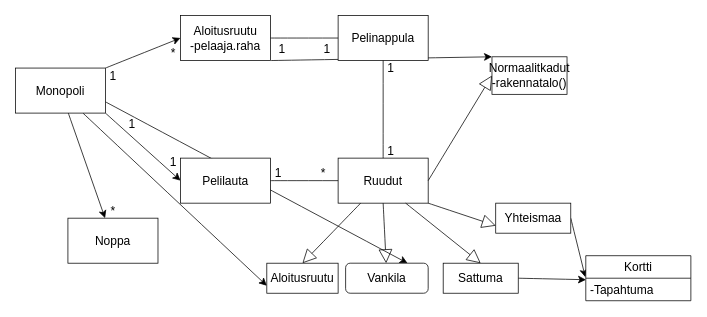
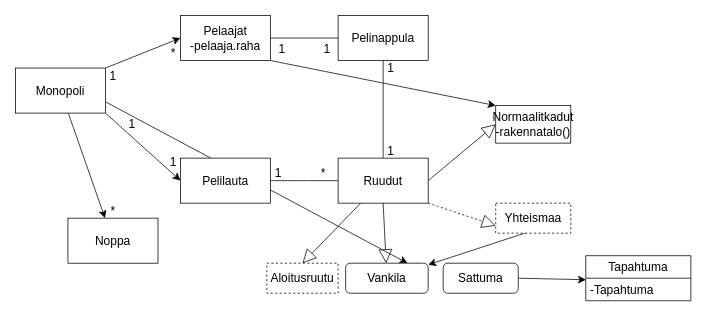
node "Aloitusruutu -pelaaja.raha": label "Aloitusruutu -pelaaja.raha" -> "Pelaajat -pelaaja.raha"
node "Normaalitkadut -rakennatalo()": moved (529, 75) -> (533, 124)
edge "Monopoli" -> "Aloitusruutu": removed
edge "Ruudut" -> "Yhteismaa": style solid -> dashed
node "Yhteismaa": style solid -> dashed
edge "Ruudut" -> "Sattuma": removed
edge "Yhteismaa" -> "-Tapahtuma": now "Yhteismaa" -> "Vankila"
node "Kortti": label "Kortti" -> "Tapahtuma"
node "Aloitusruutu": style solid -> dashed
node "Sattuma": shape rectangle -> rounded rectangle
